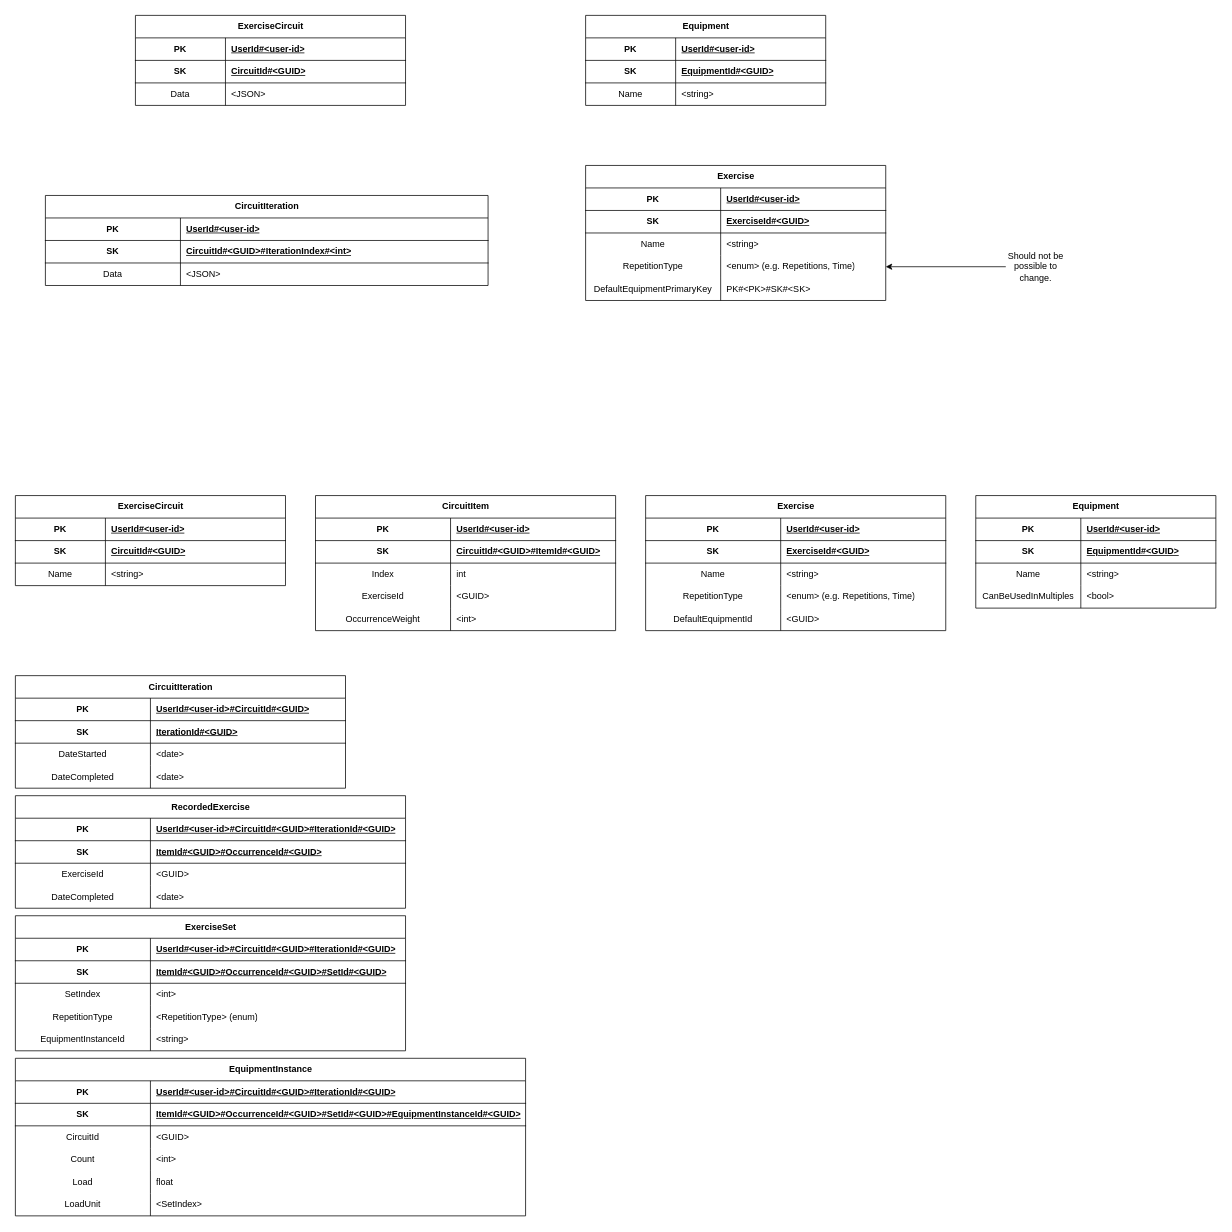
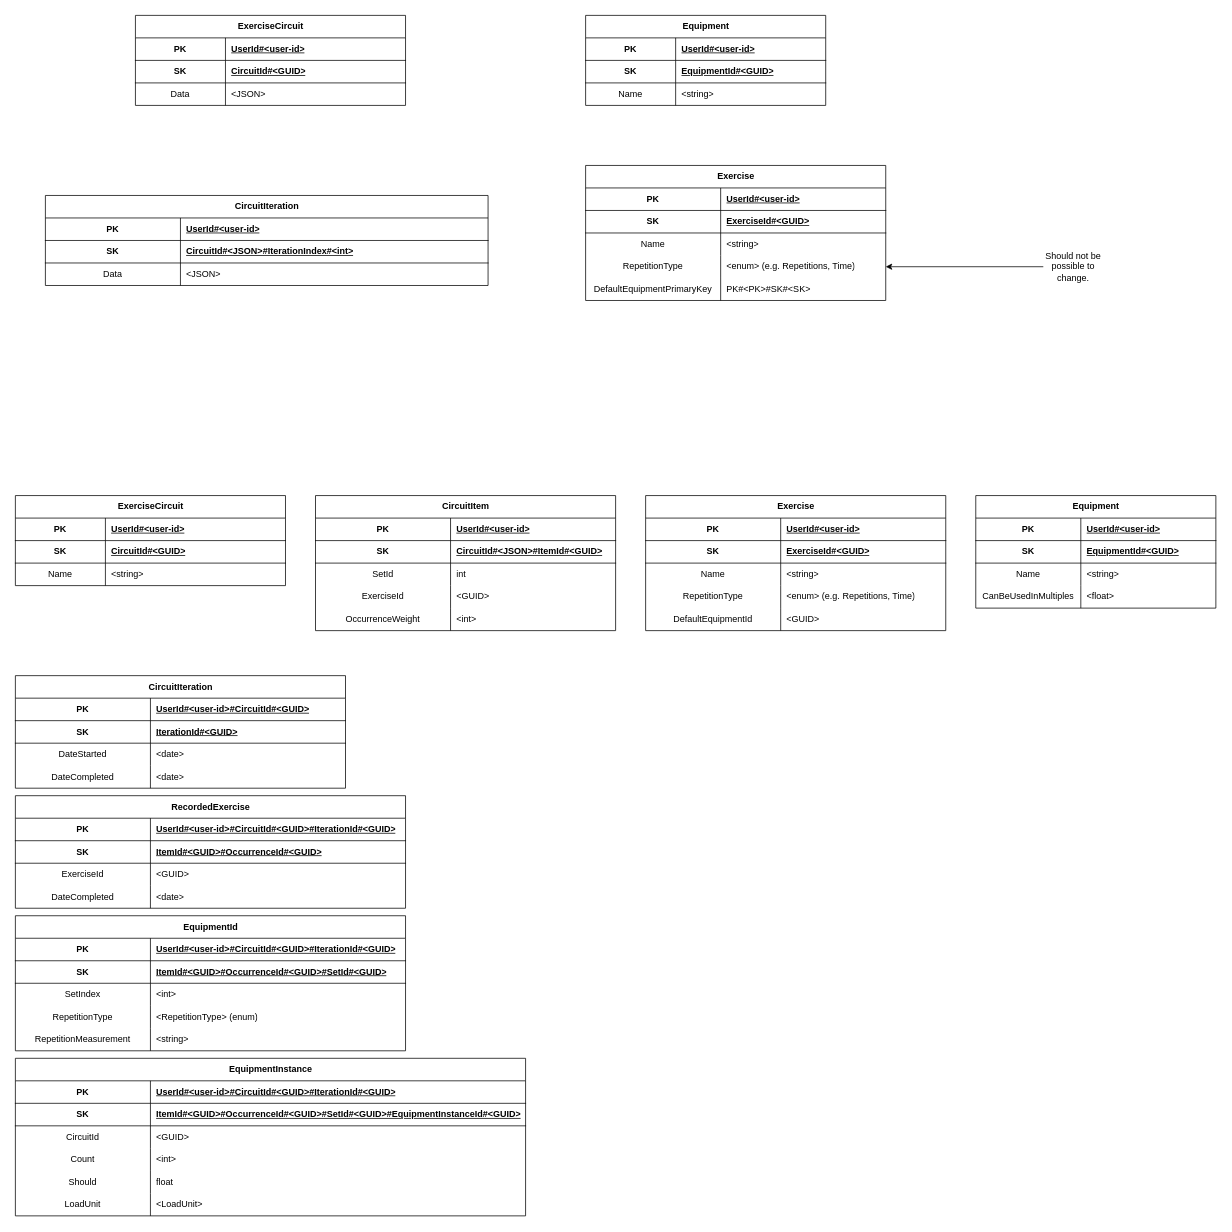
node "CircuitId#<GUID>#IterationIndex#<int>": label "CircuitId#<GUID>#IterationIndex#<int>" -> "CircuitId#<JSON>#IterationIndex#<int>"
node "Should not be possible to change.": moved (1035, 267) -> (1073, 267)
node "CircuitId#<GUID>#ItemId#<GUID>": label "CircuitId#<GUID>#ItemId#<GUID>" -> "CircuitId#<JSON>#ItemId#<GUID>"
node "Index": label "Index" -> "SetId"
node "<bool>": label "<bool>" -> "<float>"
node "ExerciseSet": label "ExerciseSet" -> "EquipmentId"
node "EquipmentInstanceId": label "EquipmentInstanceId" -> "RepetitionMeasurement"
node "Load": label "Load" -> "Should"
node "<SetIndex>": label "<SetIndex>" -> "<LoadUnit>"
